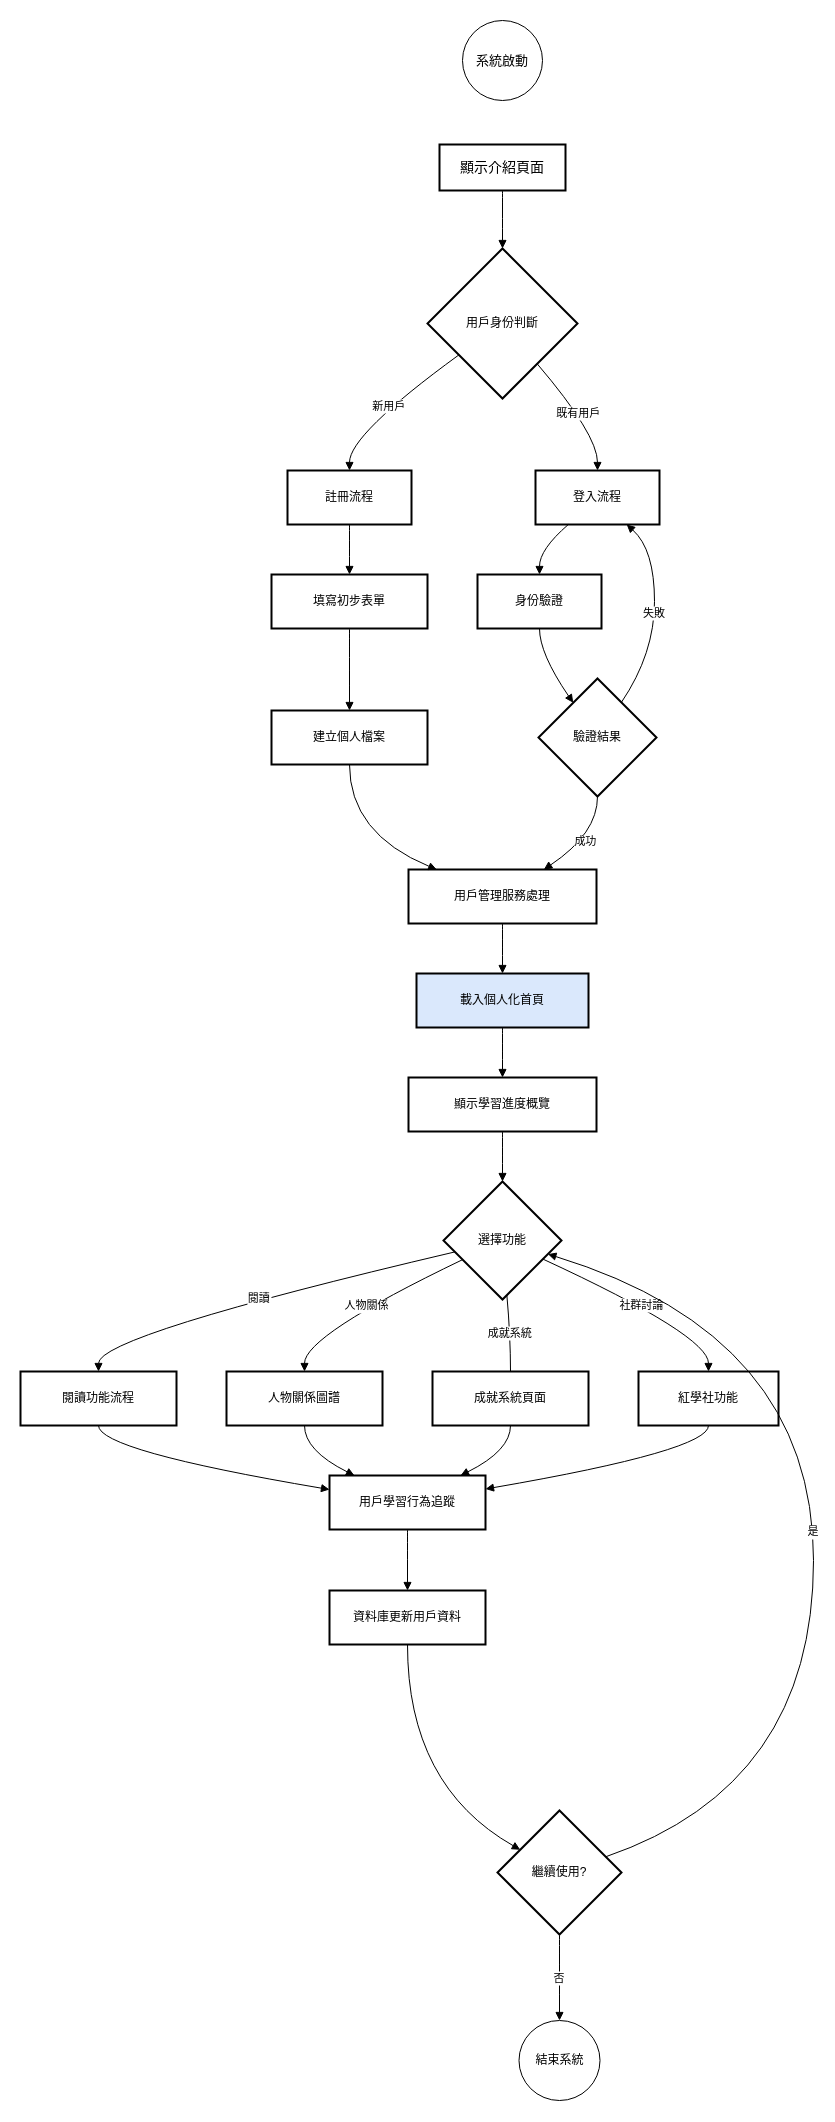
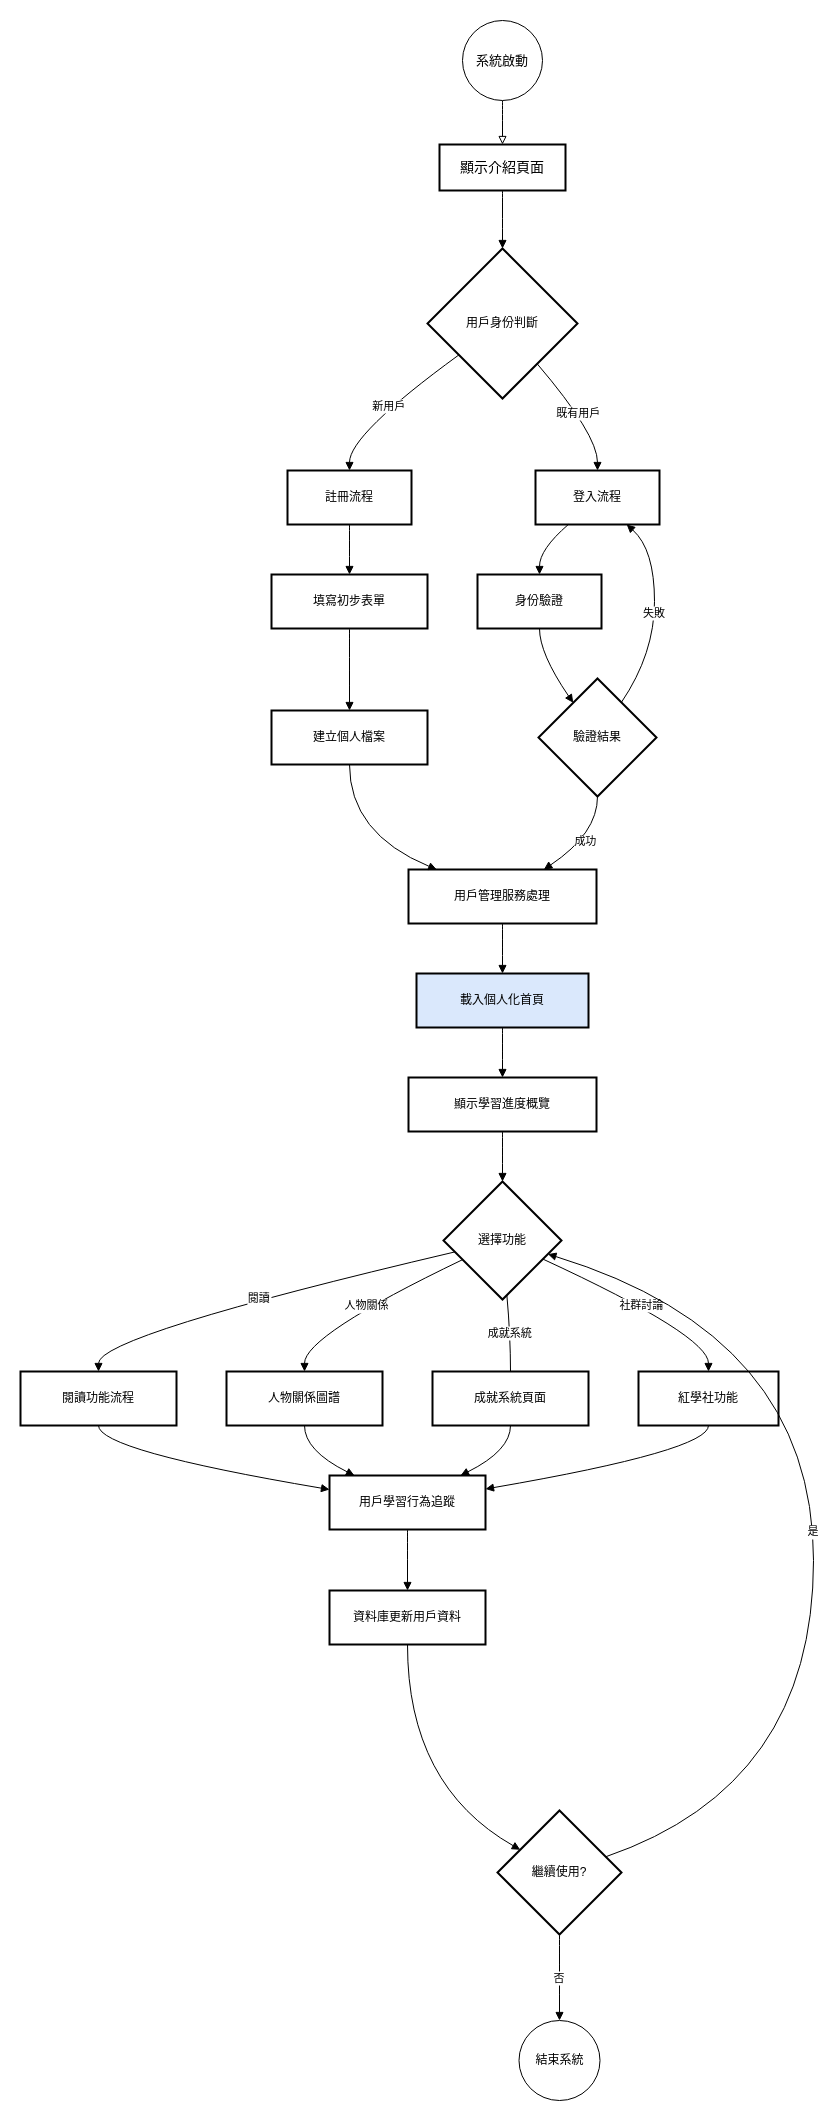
edge "系統啟動" -> "顯示介紹頁面": added
